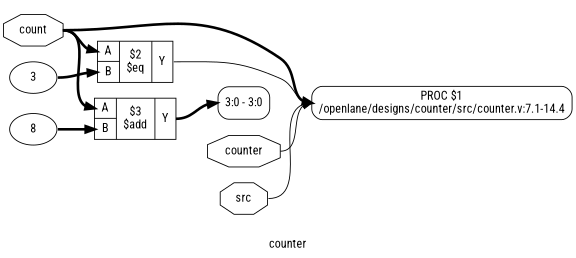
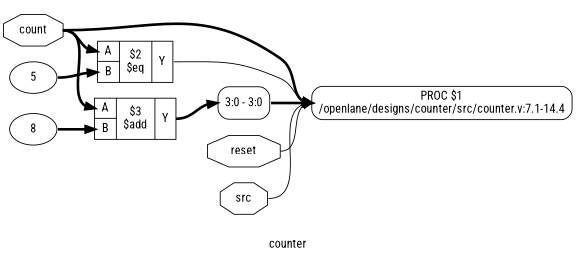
node "3": label "3" -> "5"
edge "3:0 - 3:0" -> "PROC $1 /openlane/designs/counter/src/counter.v:7.1-14.4": added
node "counter": label "counter" -> "reset"
